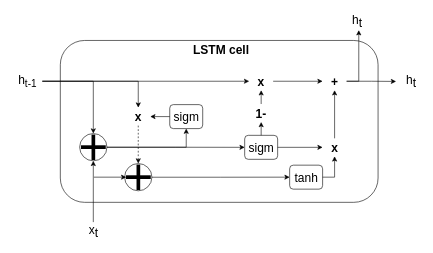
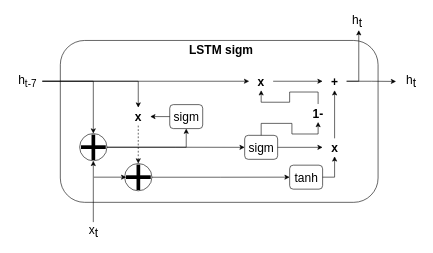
node "LSTM cell": label "LSTM cell" -> "LSTM sigm"
node "ht-1": label "ht-1" -> "ht-7"
node "1-": moved (261, 113) -> (318, 113)
